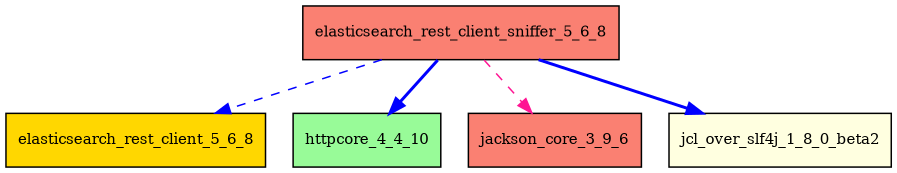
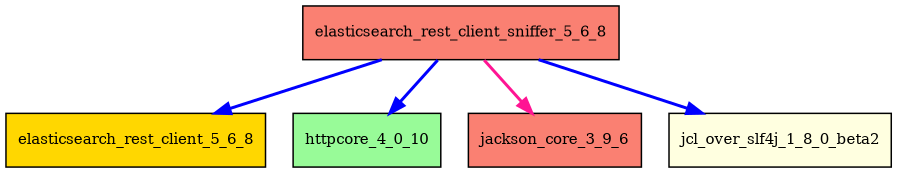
edge "elasticsearch_rest_client_sniffer_5_6_8" -> "jackson_core_3_9_6": style dashed -> bold
edge "elasticsearch_rest_client_sniffer_5_6_8" -> "elasticsearch_rest_client_5_6_8": style dashed -> bold
node "httpcore_4_4_10": label "httpcore_4_4_10" -> "httpcore_4_0_10"
